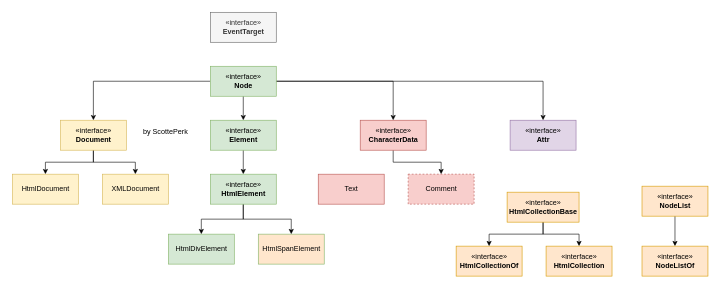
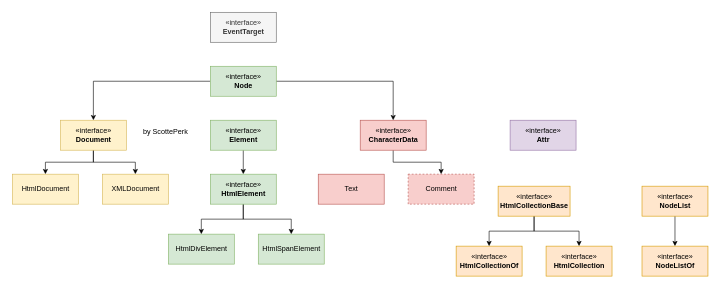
edge "«interface» Node" -> "«interface» Attr": removed
edge "«interface» Node" -> "«interface» Element": removed
node "«interface» HtmlCollectionBase": moved (543, 207) -> (534, 201)
node "HtmlSpanElement": fillcolor #ffe6cc -> #d5e8d4
